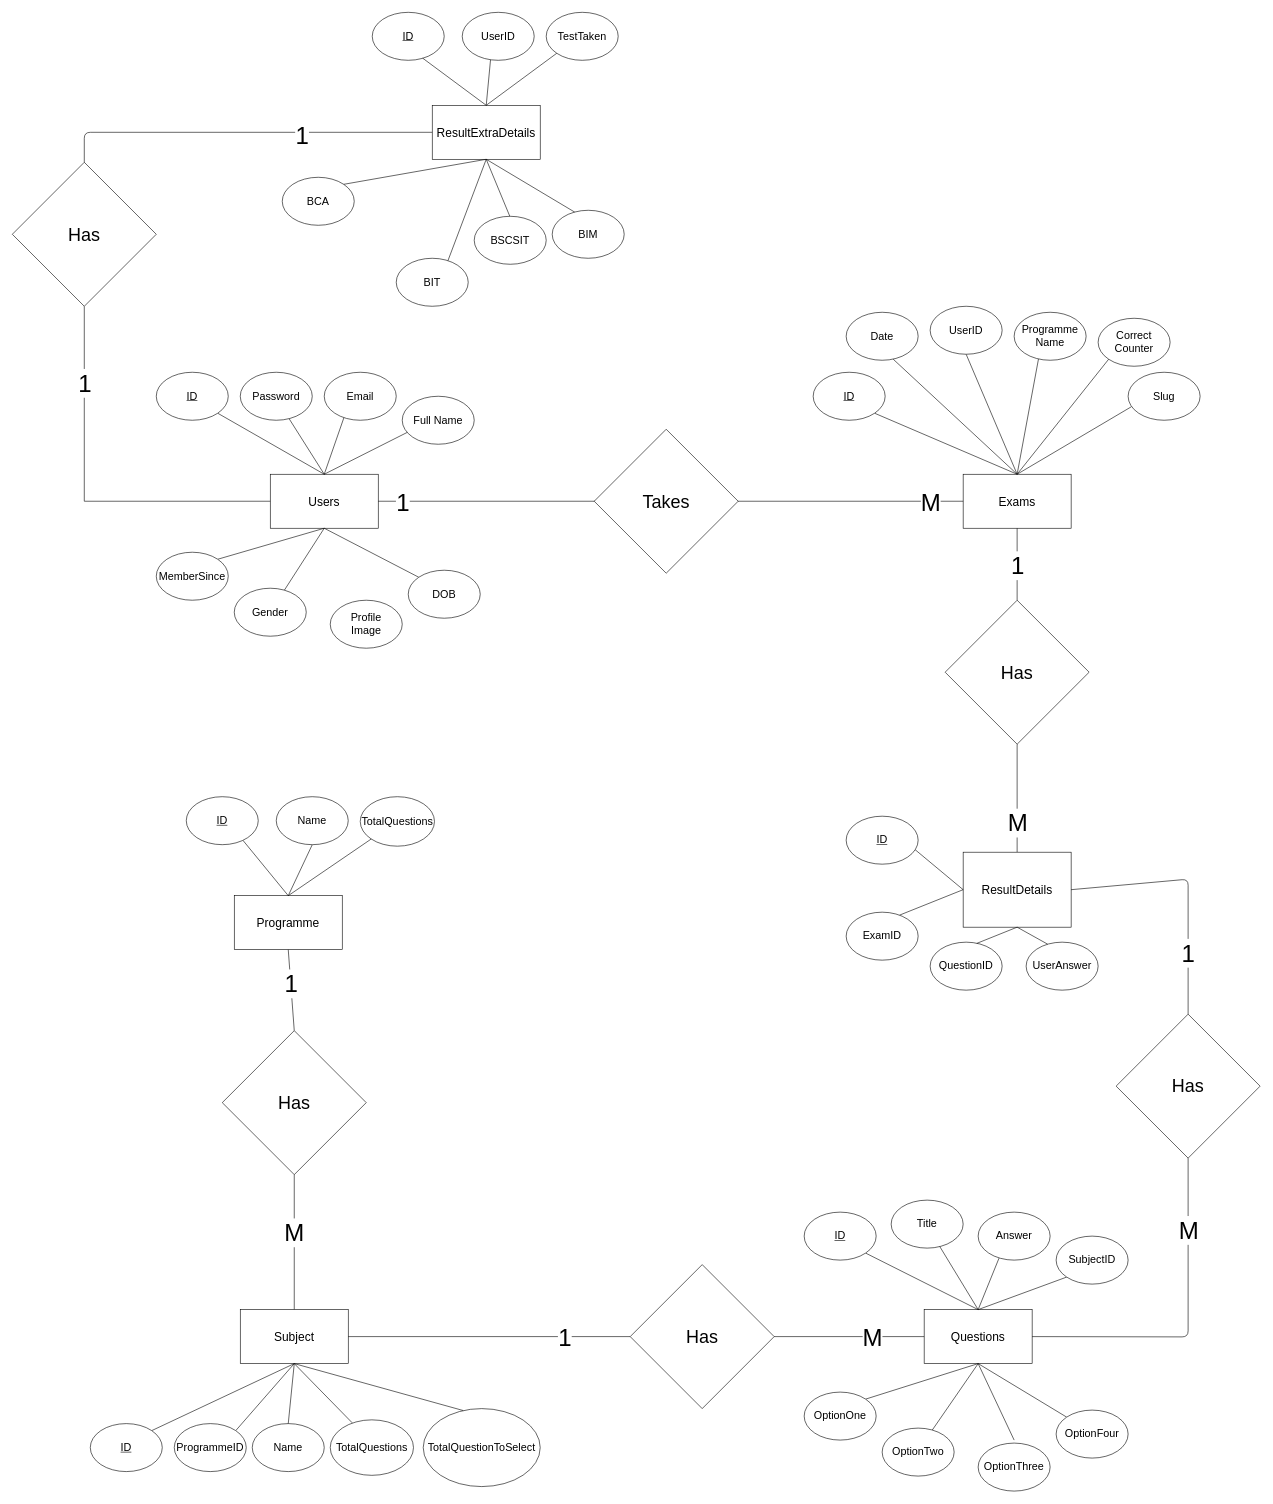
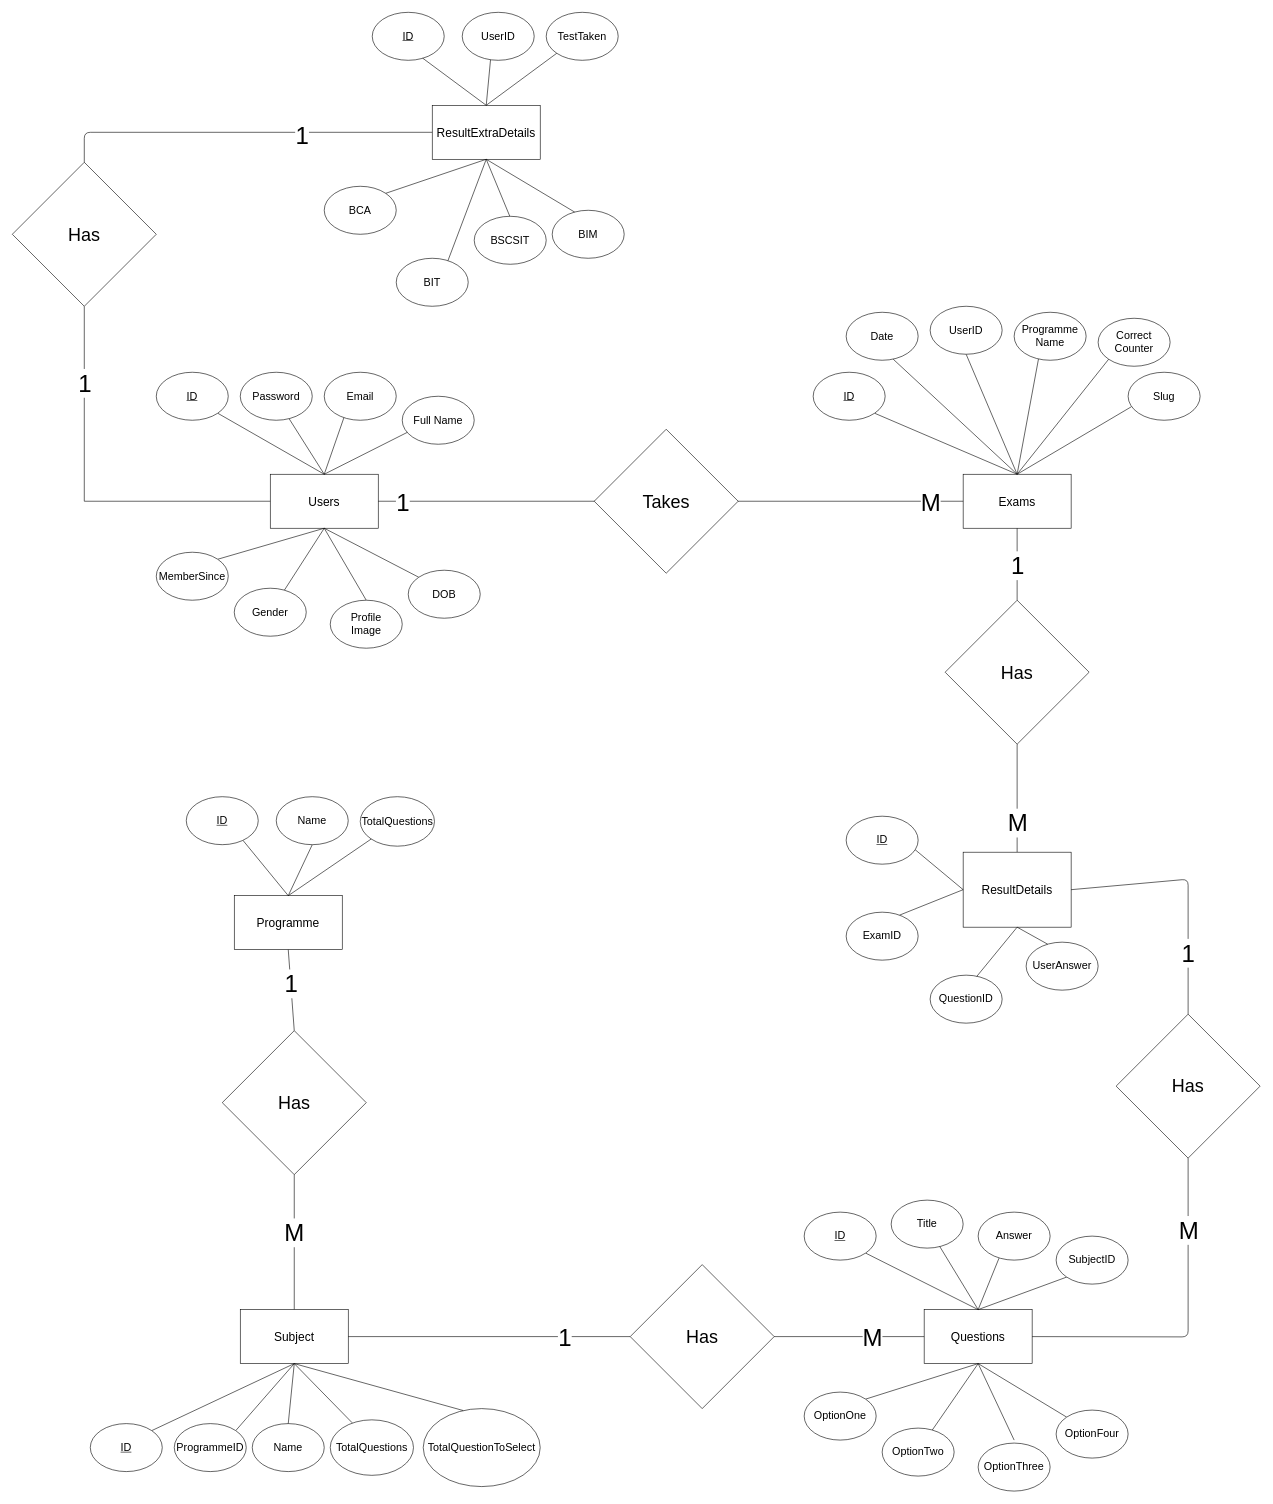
node "BCA": moved (318, 201) -> (360, 210)
edge "Users" -- "Profile Image": added
node "QuestionID": moved (966, 966) -> (966, 999)
